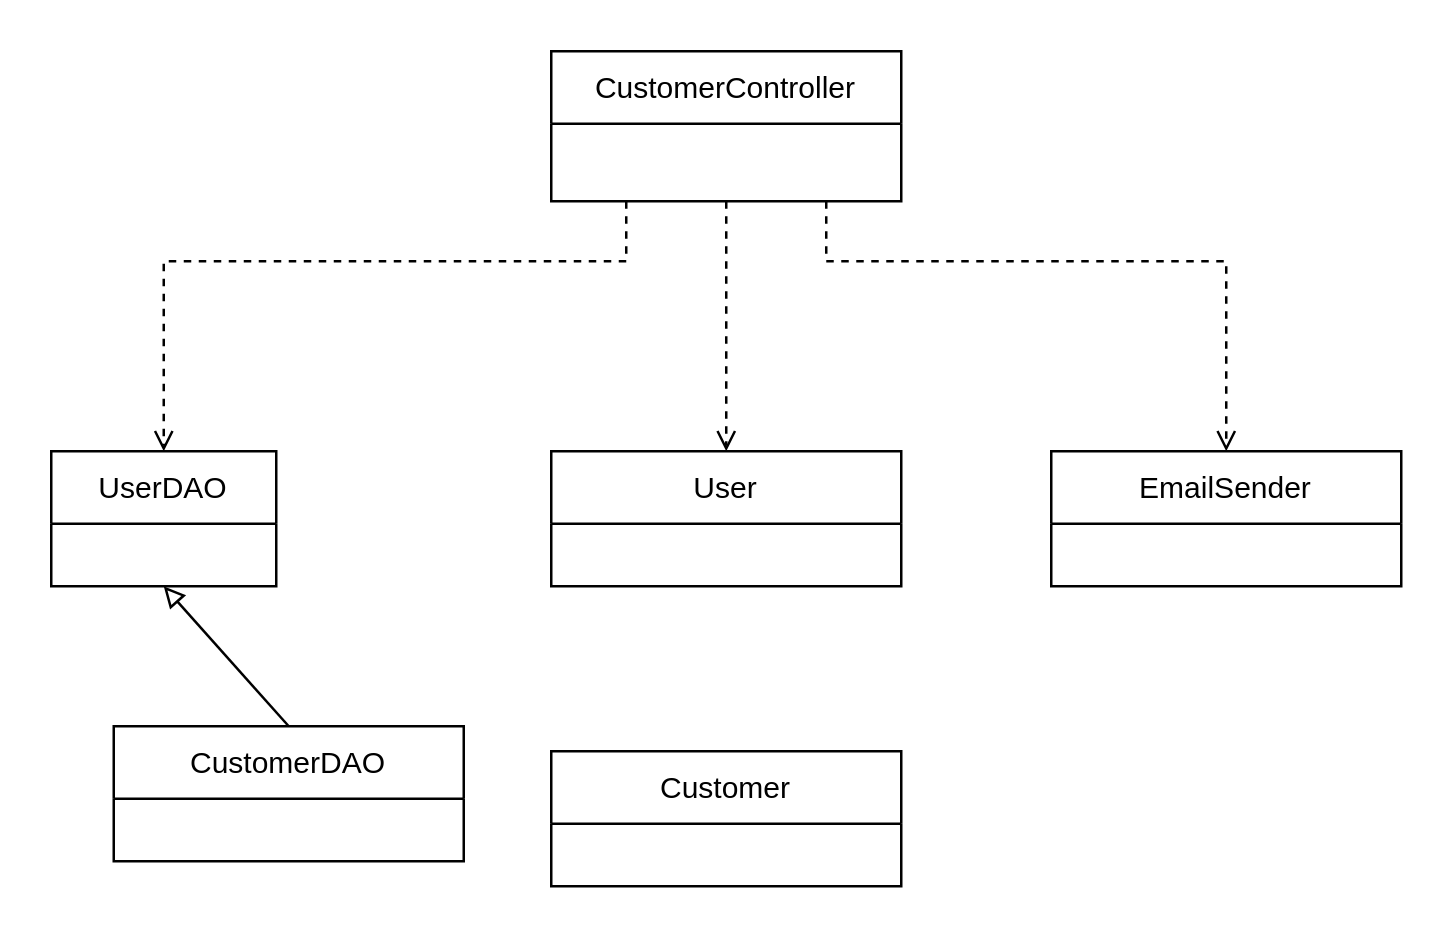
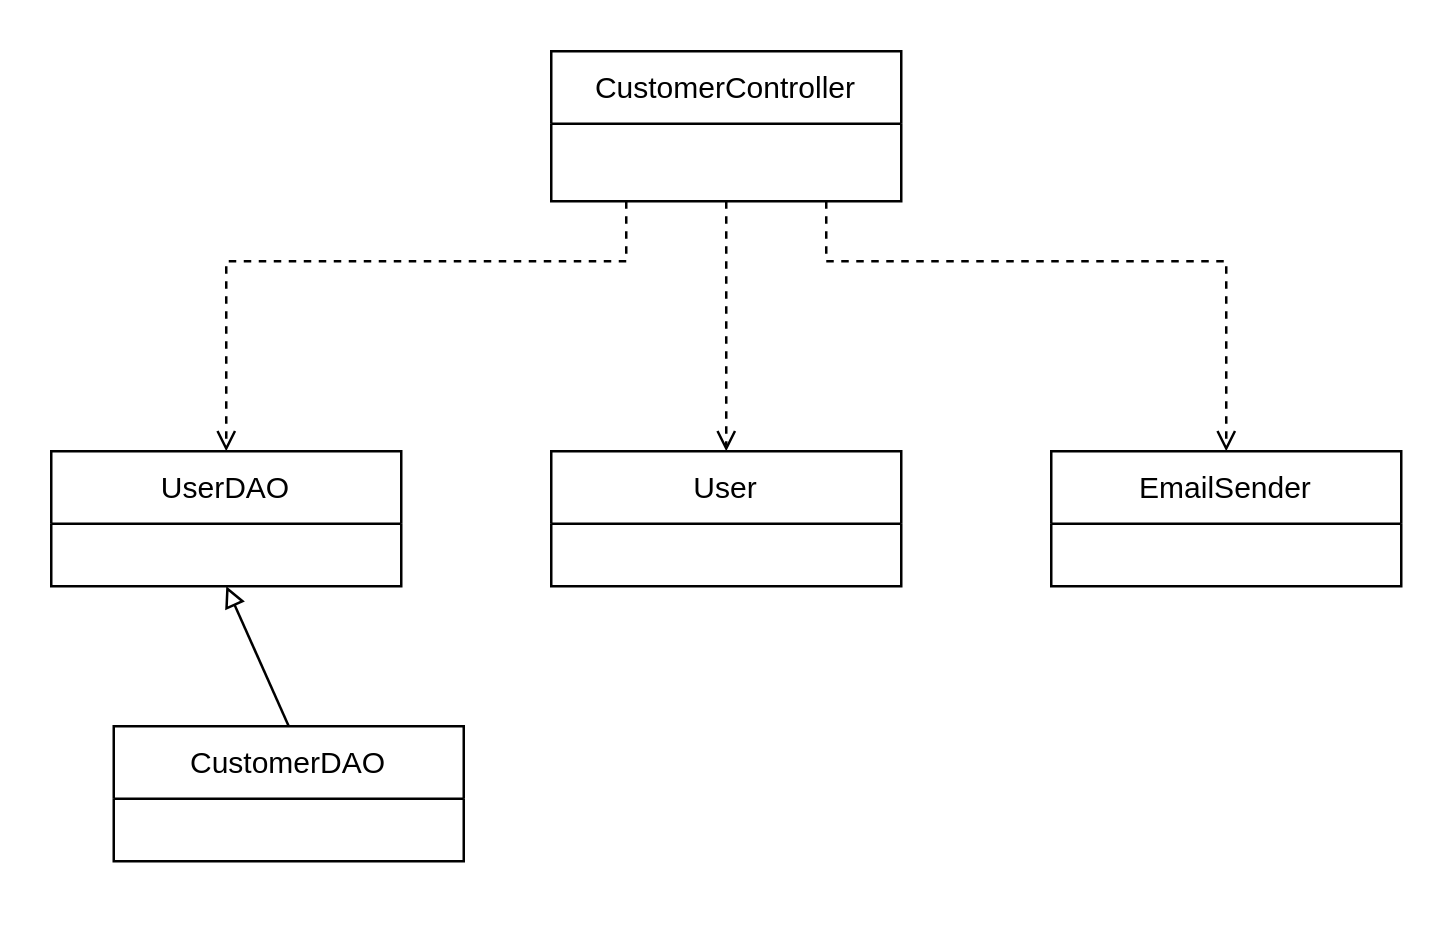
node "UserDAO": size 225x135 -> 350x135
node "Customer": removed
